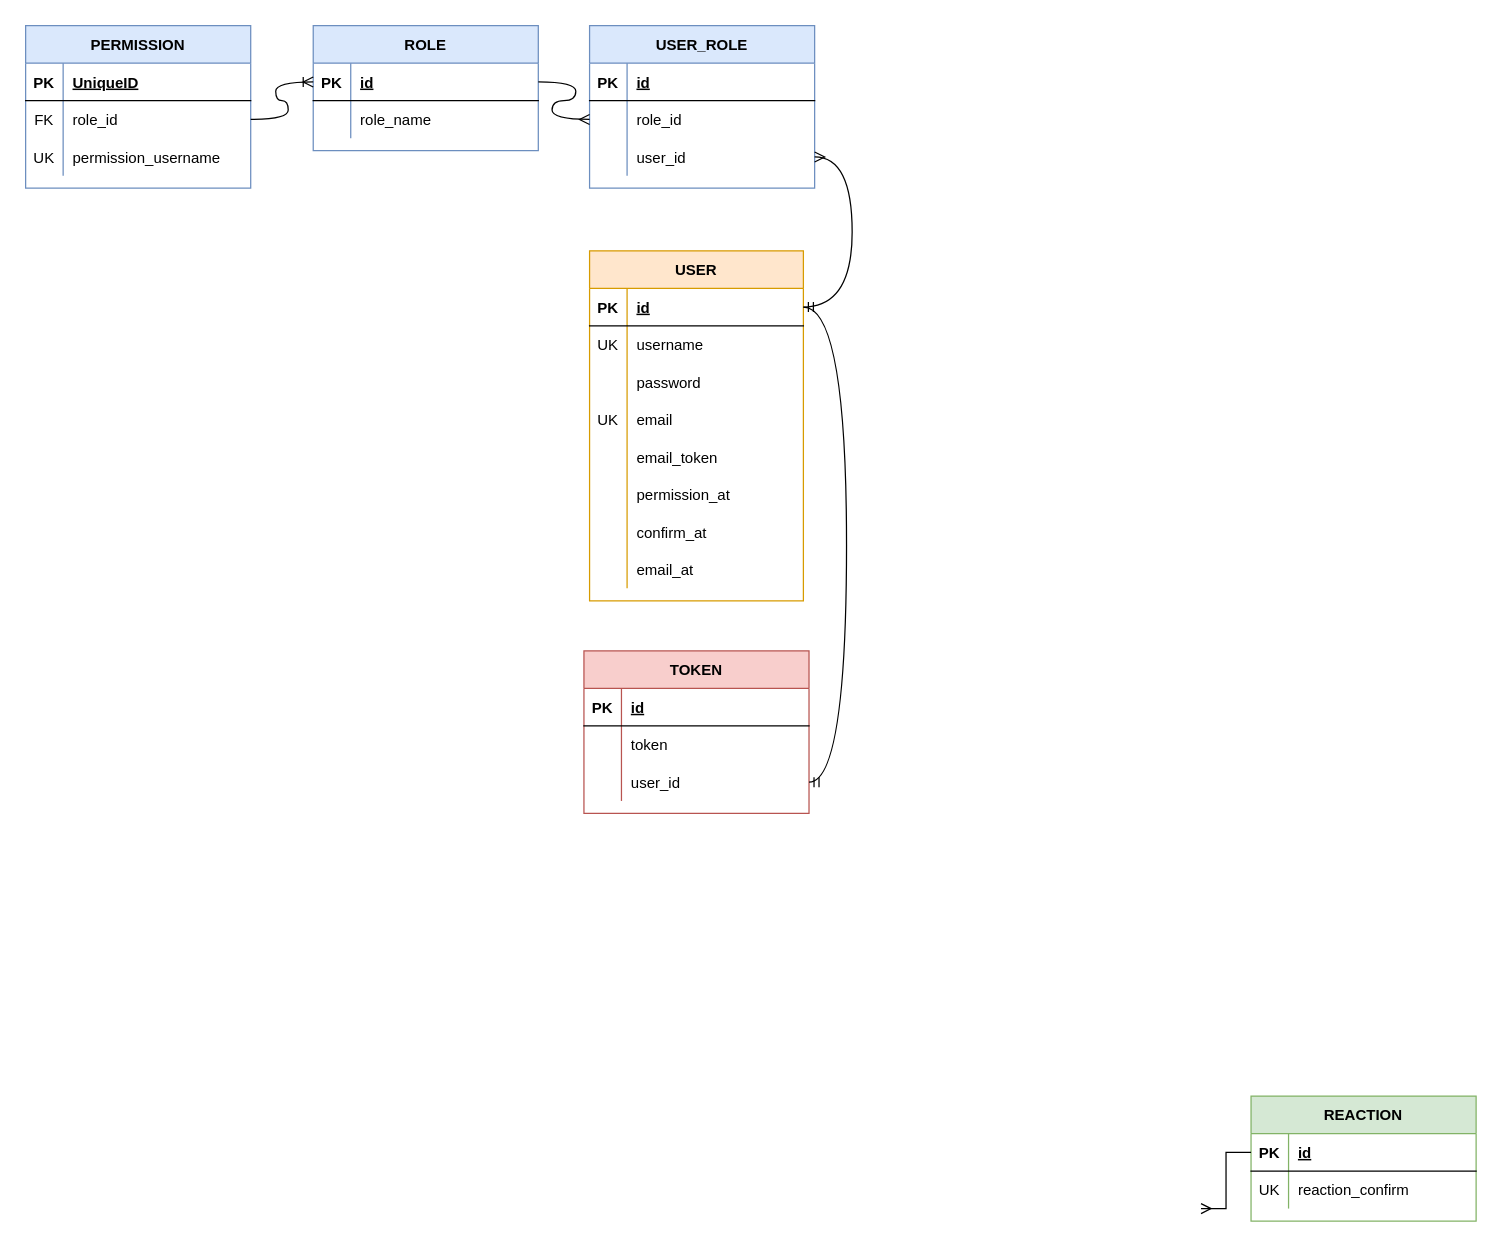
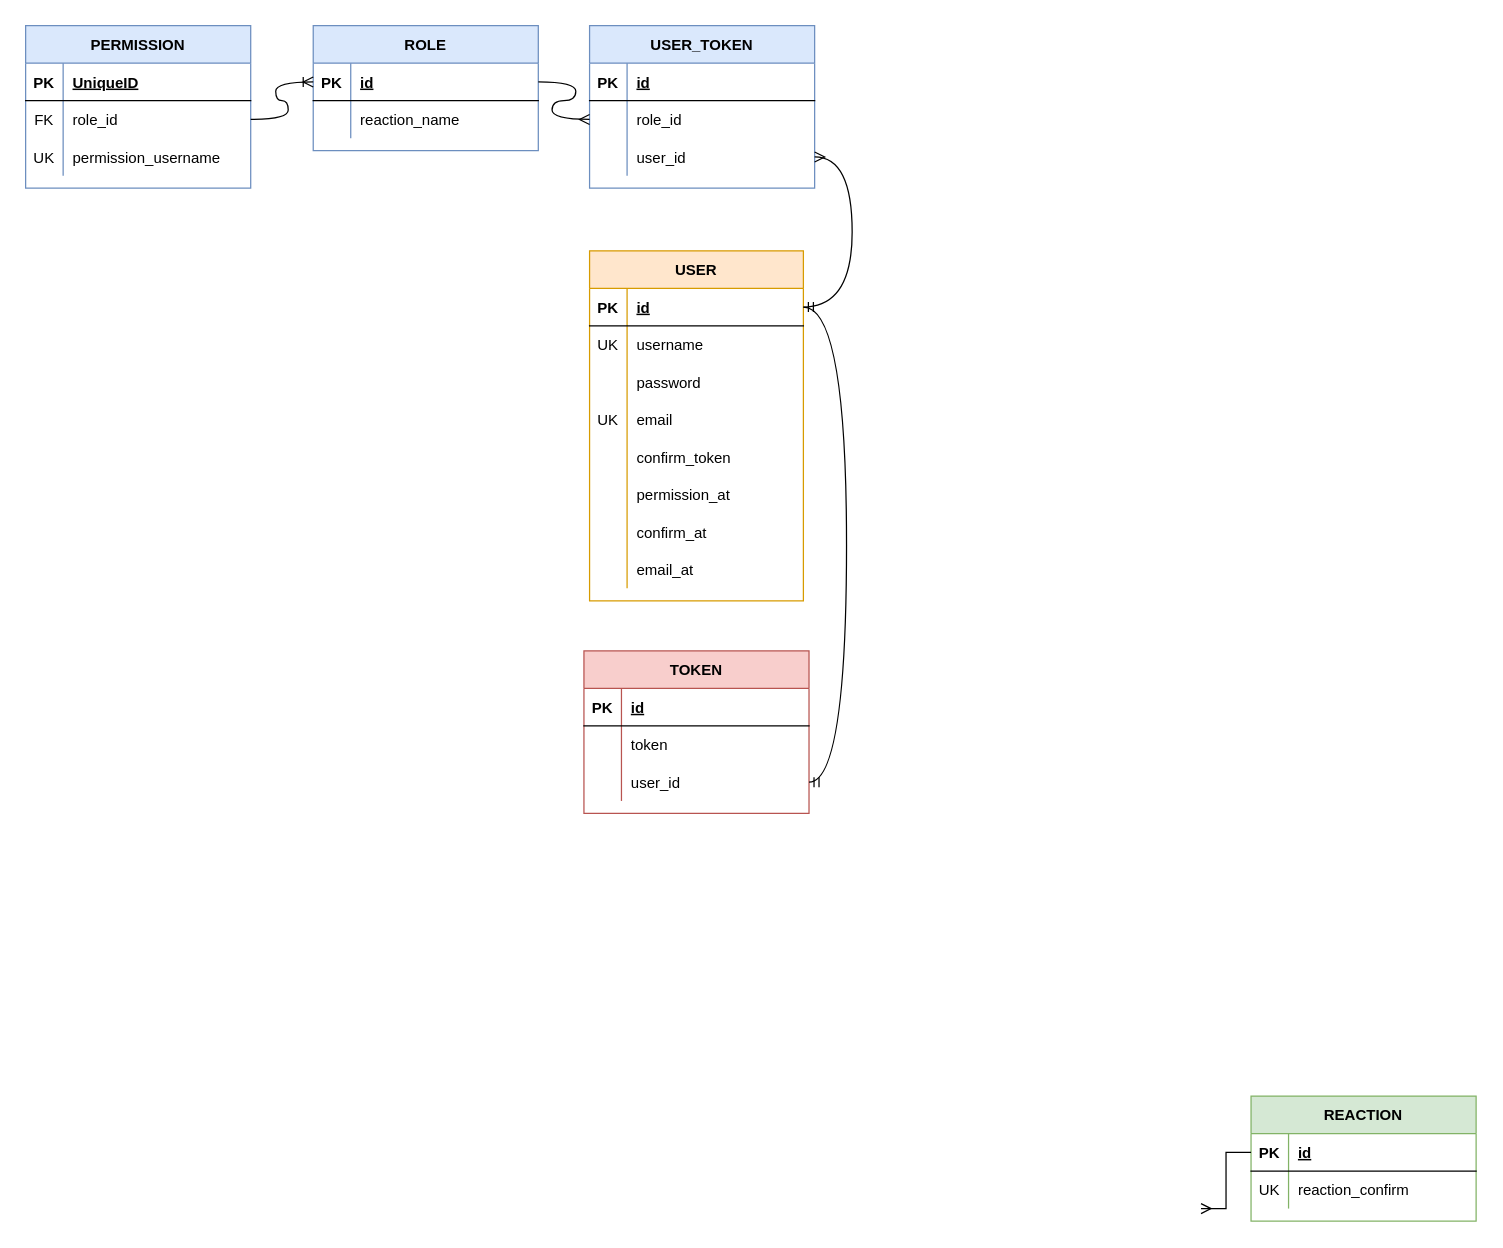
node "USER_ROLE": label "USER_ROLE" -> "USER_TOKEN"
node "role_name": label "role_name" -> "reaction_name"
node "email_token": label "email_token" -> "confirm_token"
